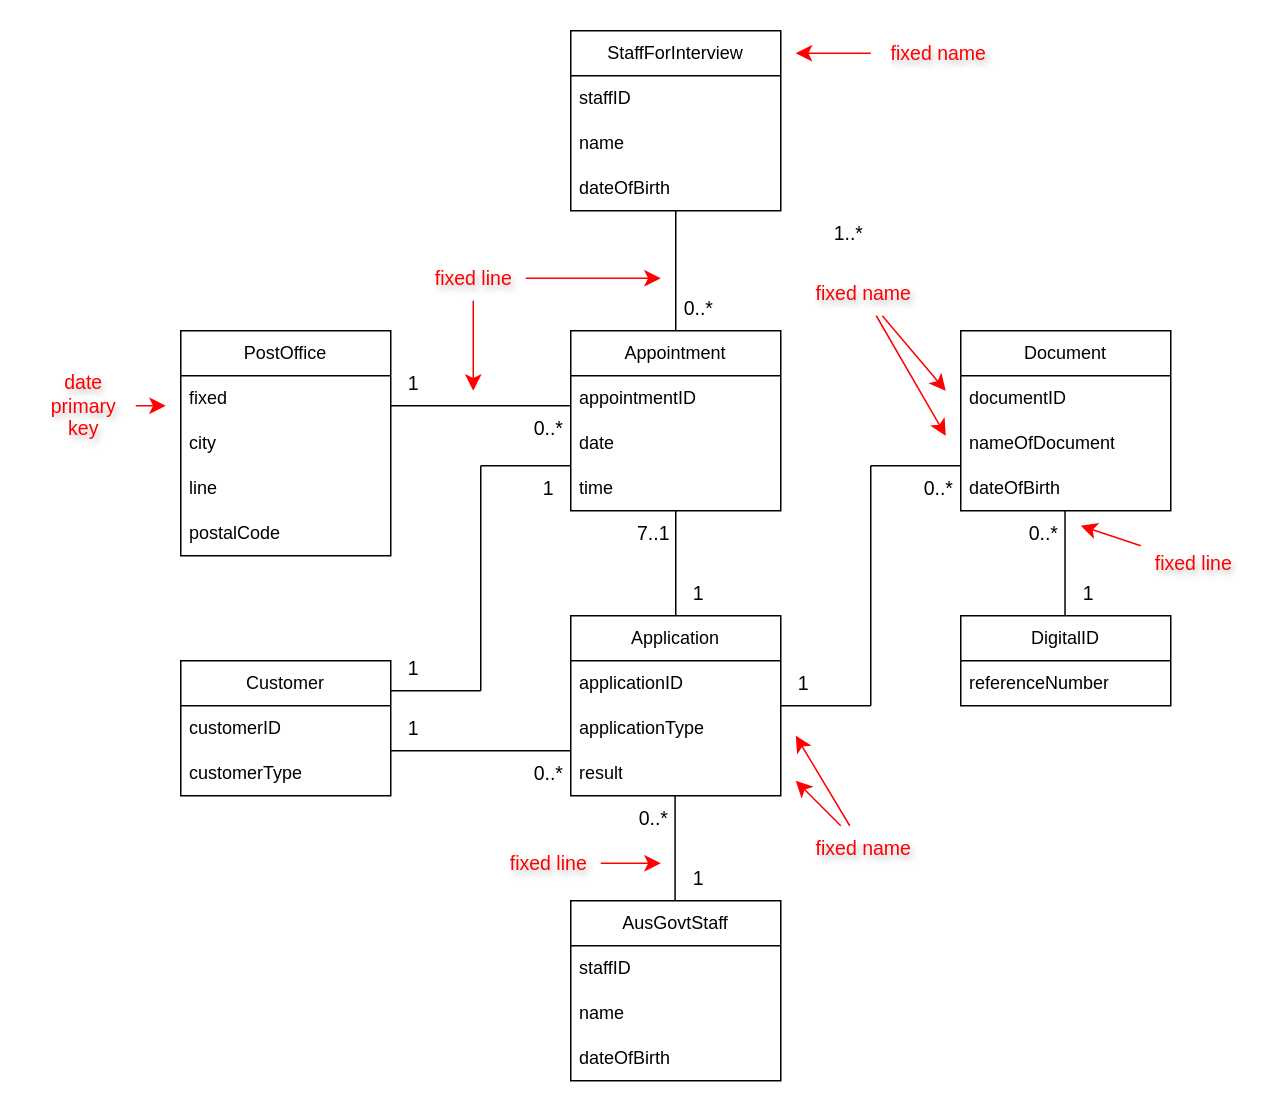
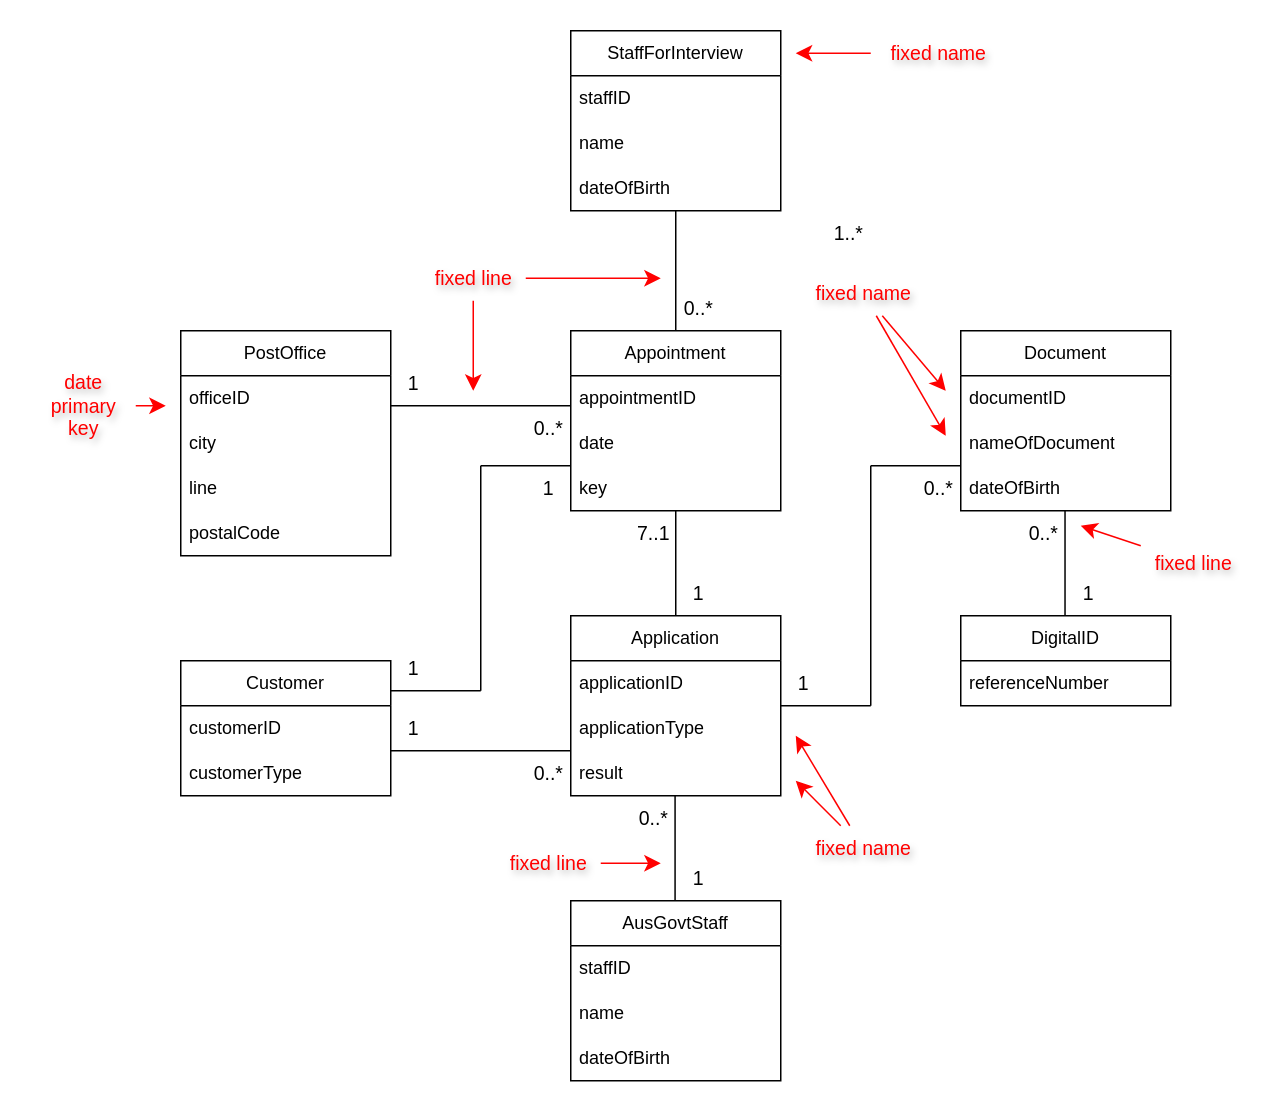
node "fixed": label "fixed" -> "officeID"
node "time": label "time" -> "key"
